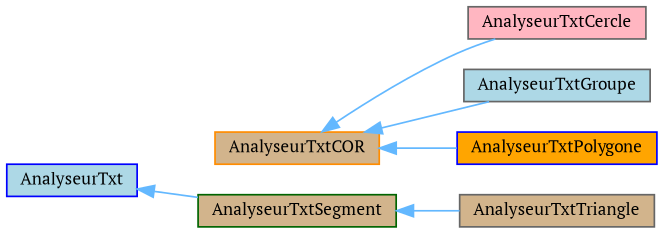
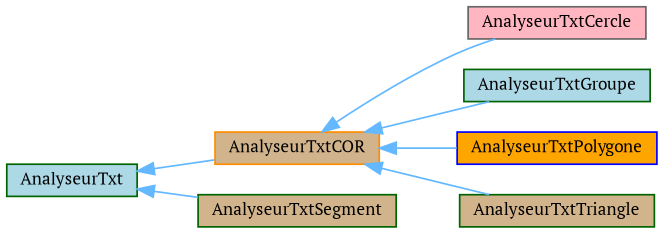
node "AnalyseurTxtGroupe": color gray40 -> darkgreen
edge "AnalyseurTxtCOR" -> "AnalyseurTxt": added
node "AnalyseurTxt": color blue -> darkgreen
edge "AnalyseurTxtTriangle" -> "AnalyseurTxtSegment": now "AnalyseurTxtTriangle" -> "AnalyseurTxtCOR"
node "AnalyseurTxtTriangle": color gray40 -> darkgreen
